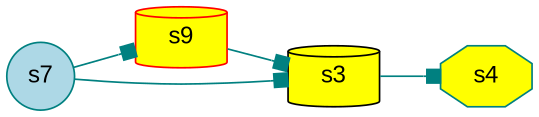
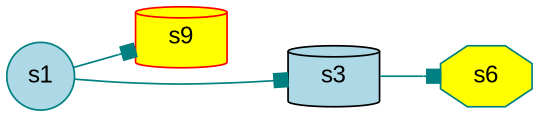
edge "s9" -> "s3": removed
node "s7": label "s7" -> "s1"
node "s3": fillcolor yellow -> lightblue
node "s4": label "s4" -> "s6"
